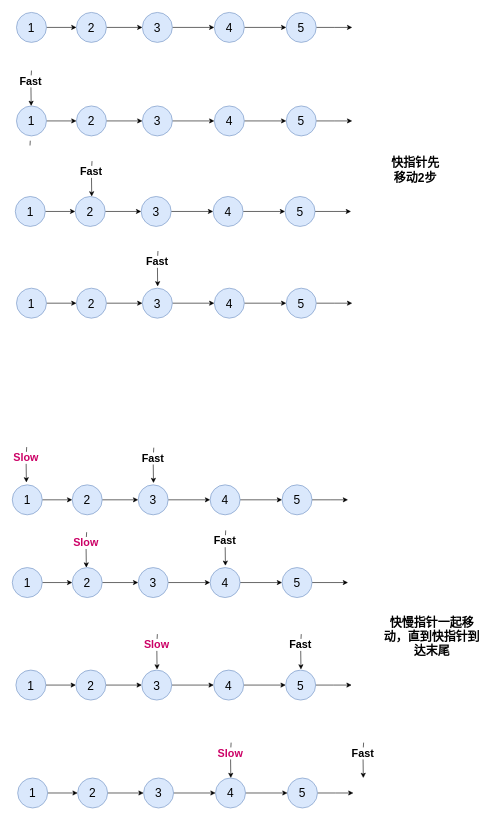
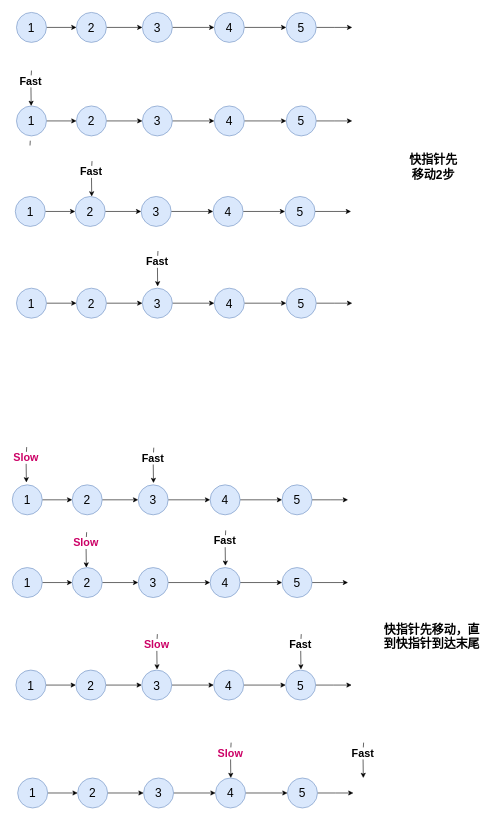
node "快指针先移动2步": moved (416, 170) -> (434, 167)
node "快慢指针一起移动，直到快指针到达末尾": label "快慢指针一起移动，直到快指针到达末尾" -> "快指针先移动，直到快指针到达末尾"
